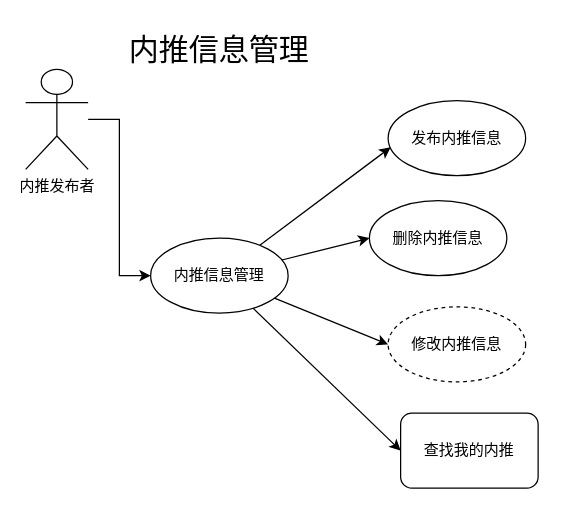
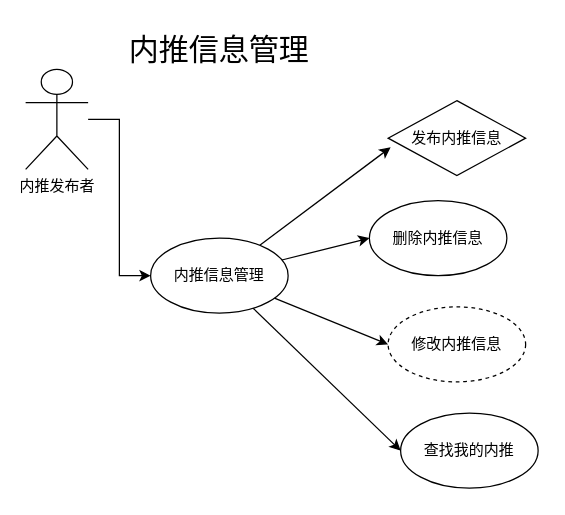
node "发布内推信息": shape ellipse -> diamond
node "查找我的内推": shape rounded rectangle -> ellipse
